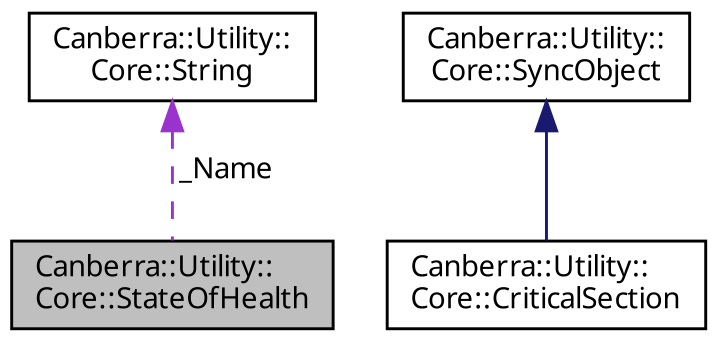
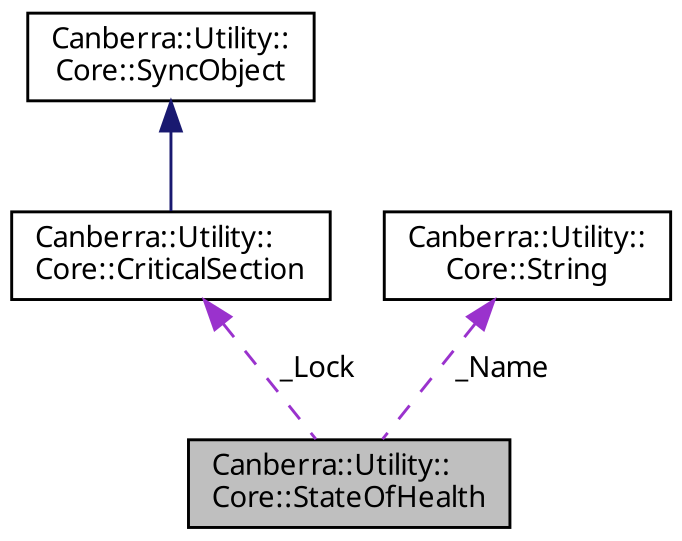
edge "Canberra::Utility:: Core::StateOfHealth" -> "Canberra::Utility:: Core::CriticalSection": added, label "_Lock"
